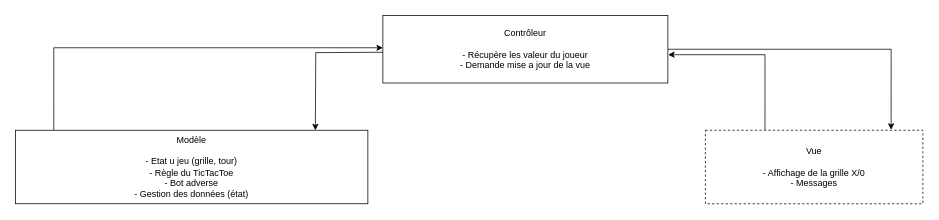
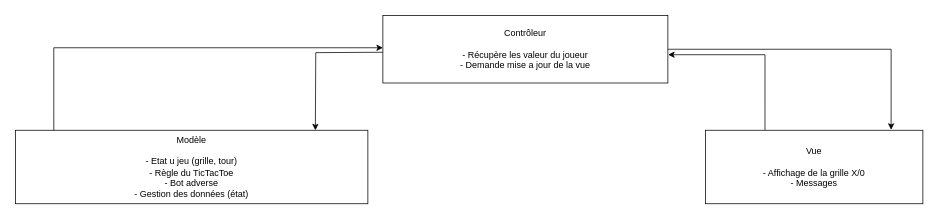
node "Vue - Affichage de la grille X/0 - Messages": style dashed -> solid
